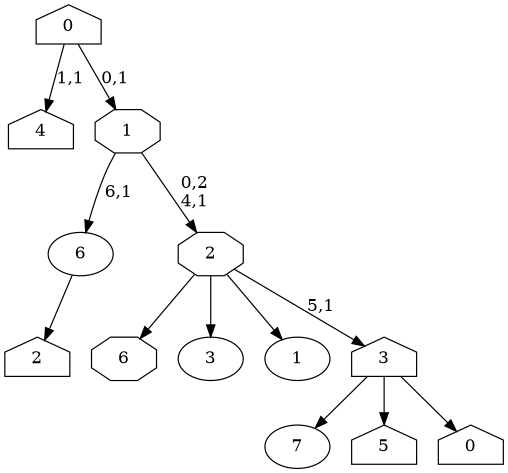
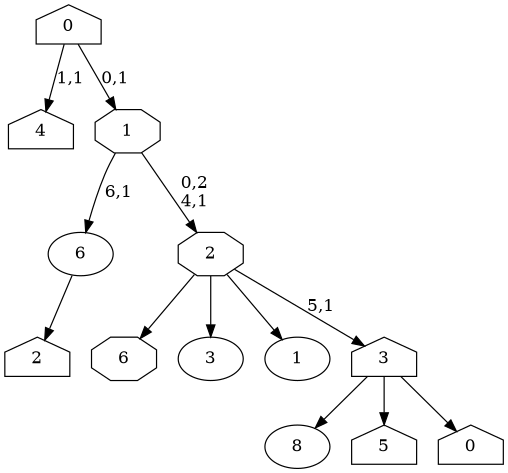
node "7": label "7" -> "8"
